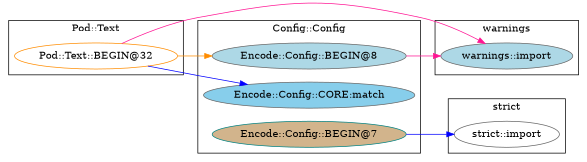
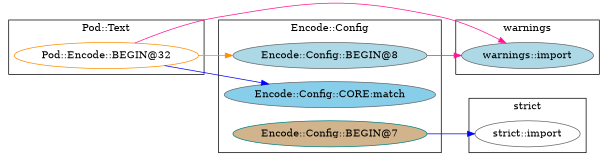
cluster "Config::Config": label "Config::Config" -> "Encode::Config"
node "Pod::Text::BEGIN@32": label "Pod::Text::BEGIN@32" -> "Pod::Encode::BEGIN@32"
